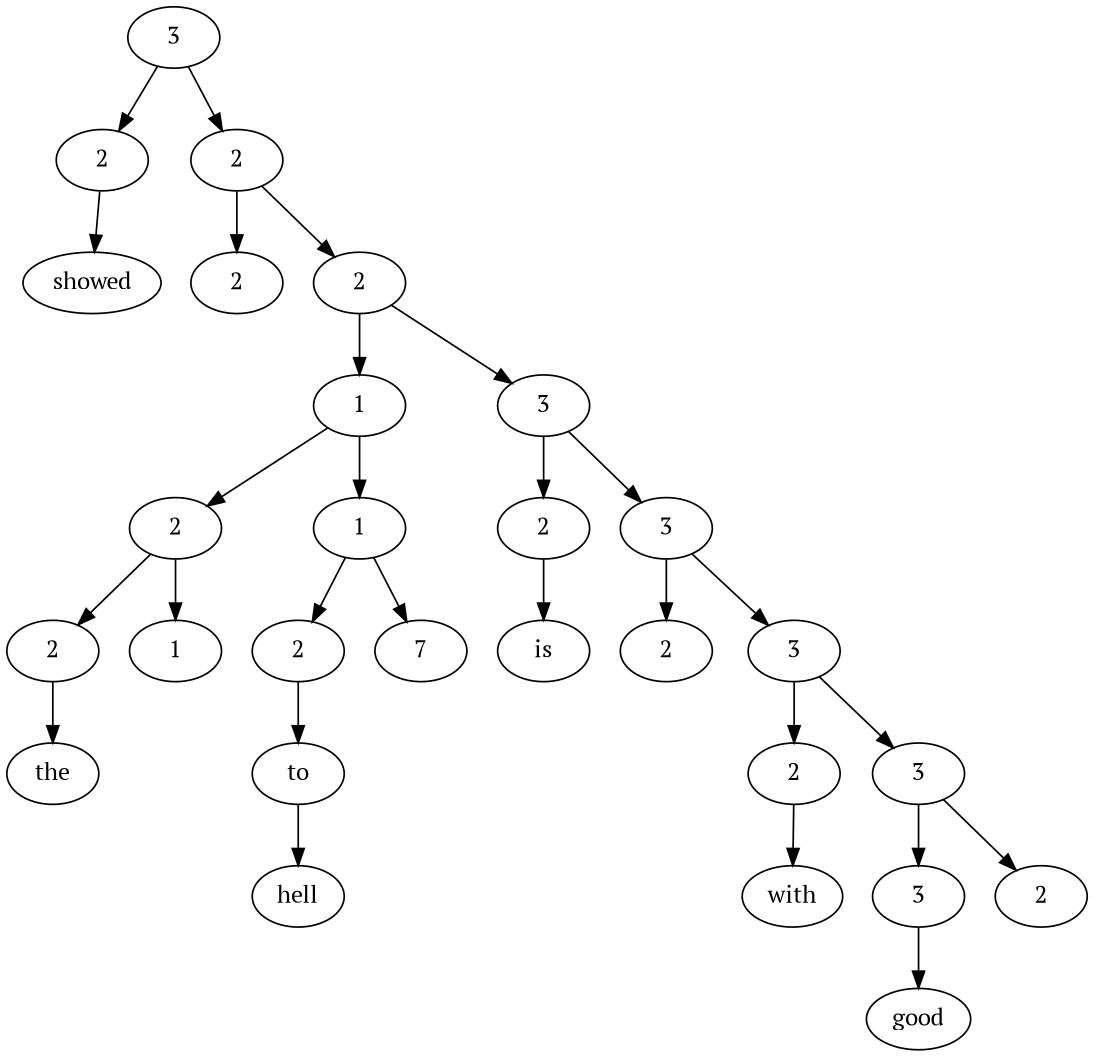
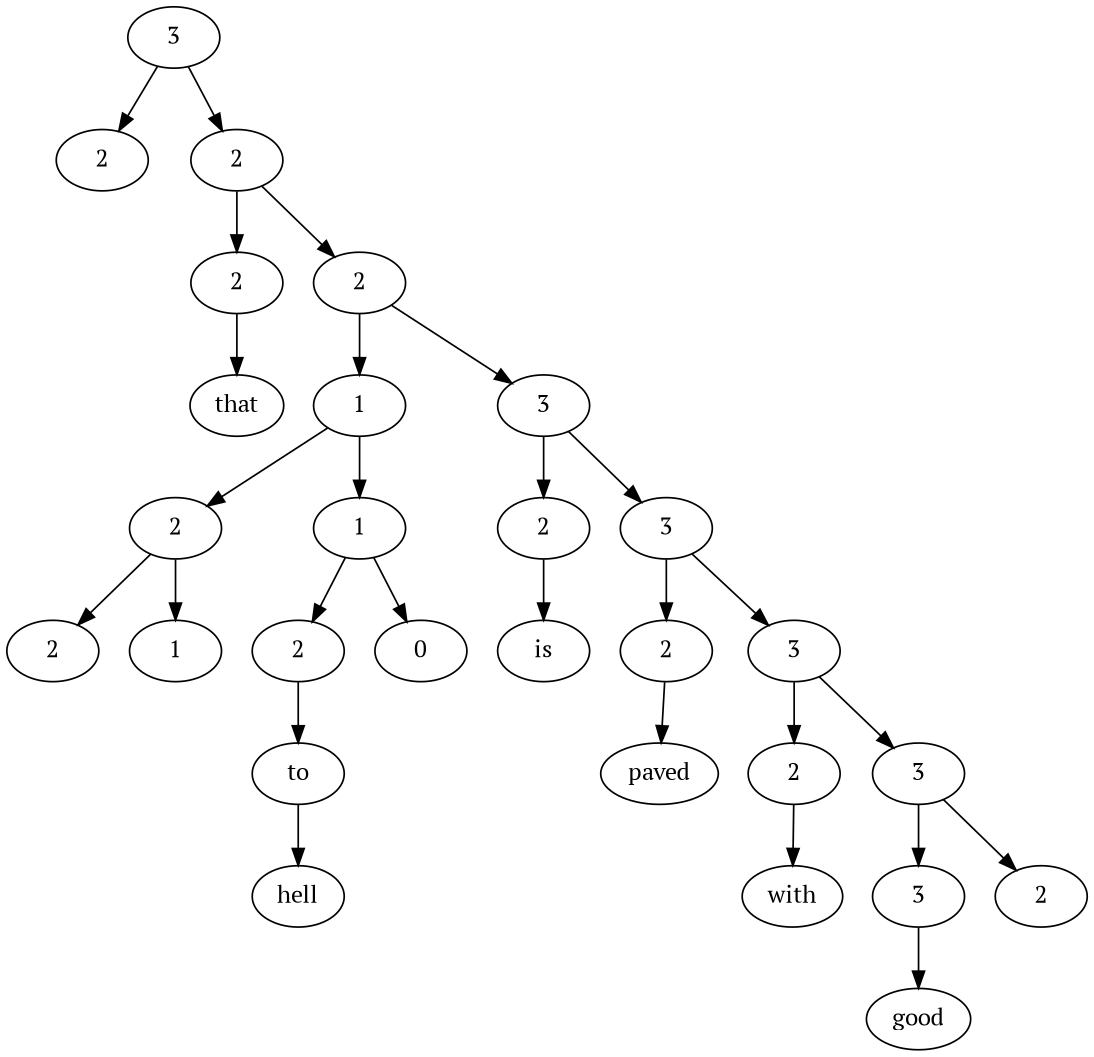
node "showed": removed
node "that": added
node "7": label "7" -> "0"
node "the": removed
node "paved": added
